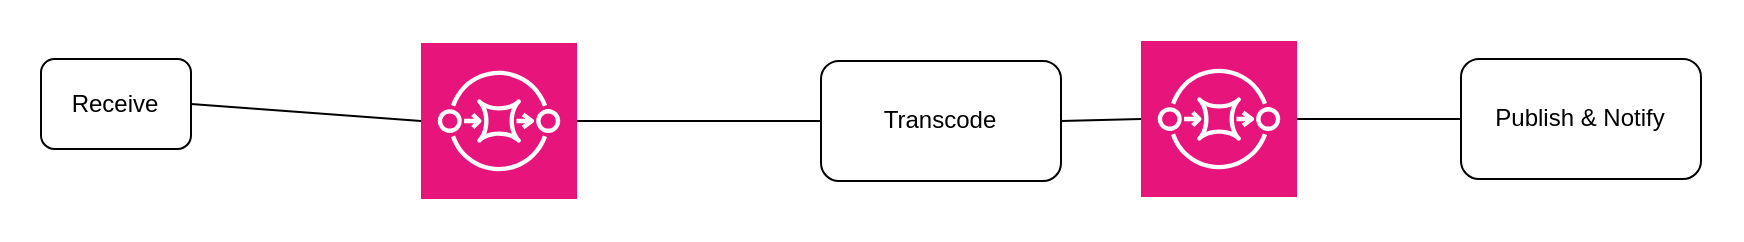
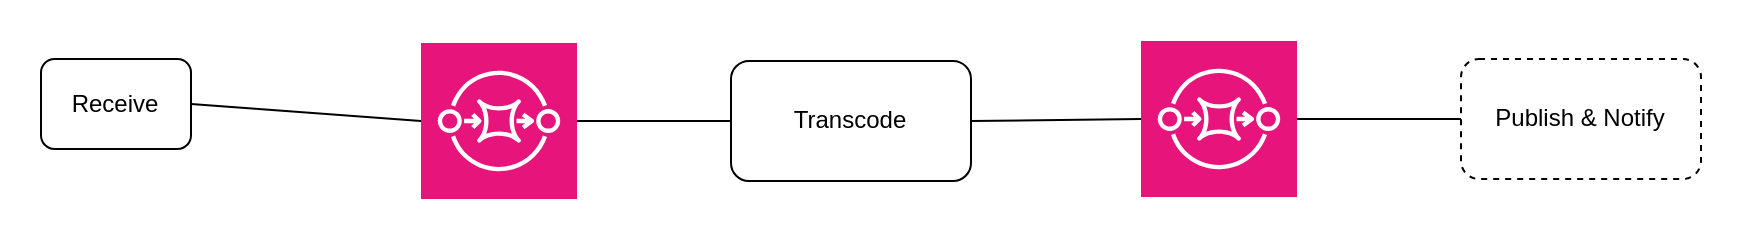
node "Publish & Notify": style solid -> dashed
node "Transcode": moved (941, 121) -> (851, 121)
